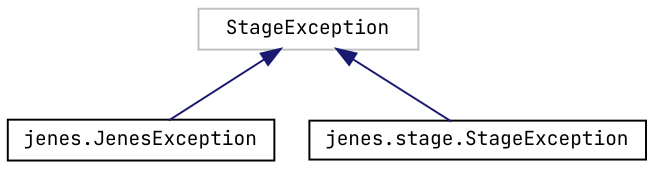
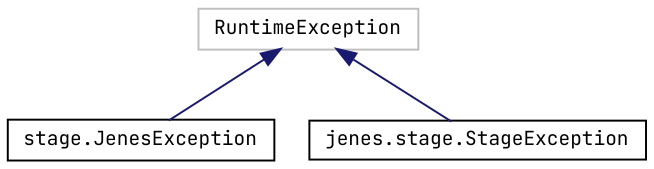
node "StageException": label "StageException" -> "RuntimeException"
node "jenes.JenesException": label "jenes.JenesException" -> "stage.JenesException"
